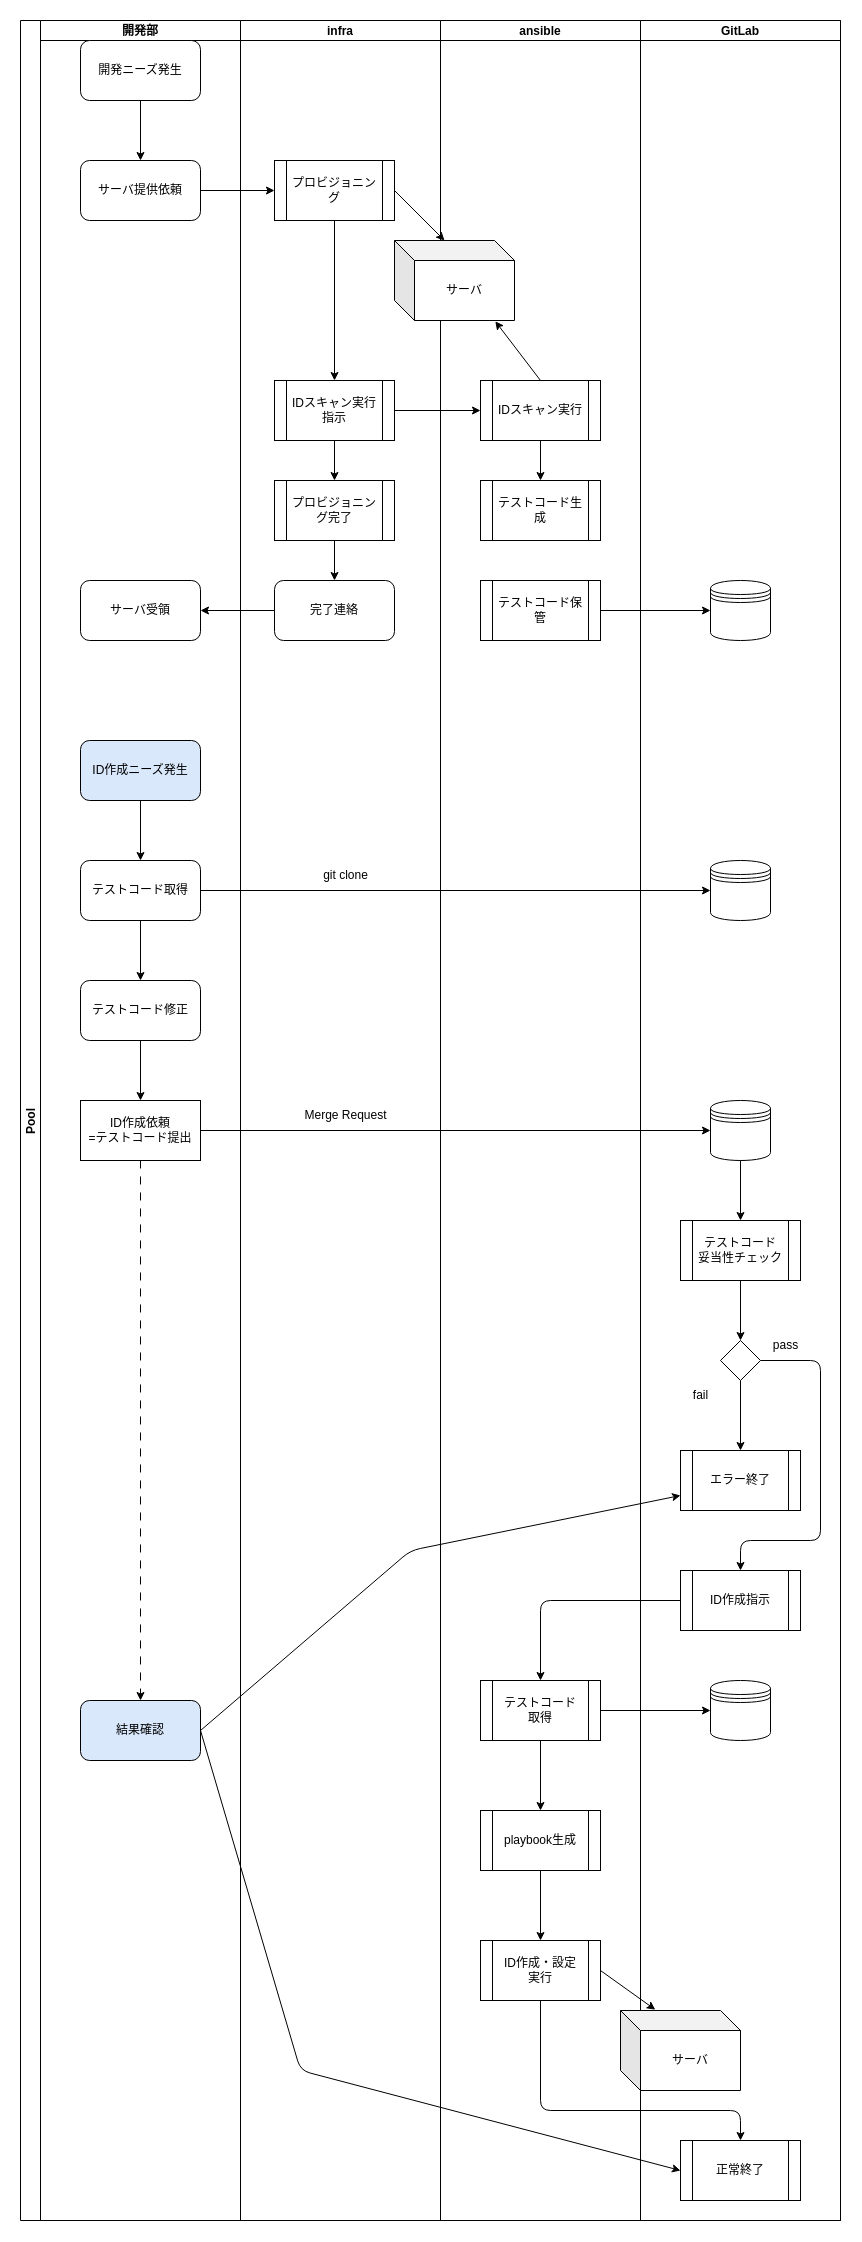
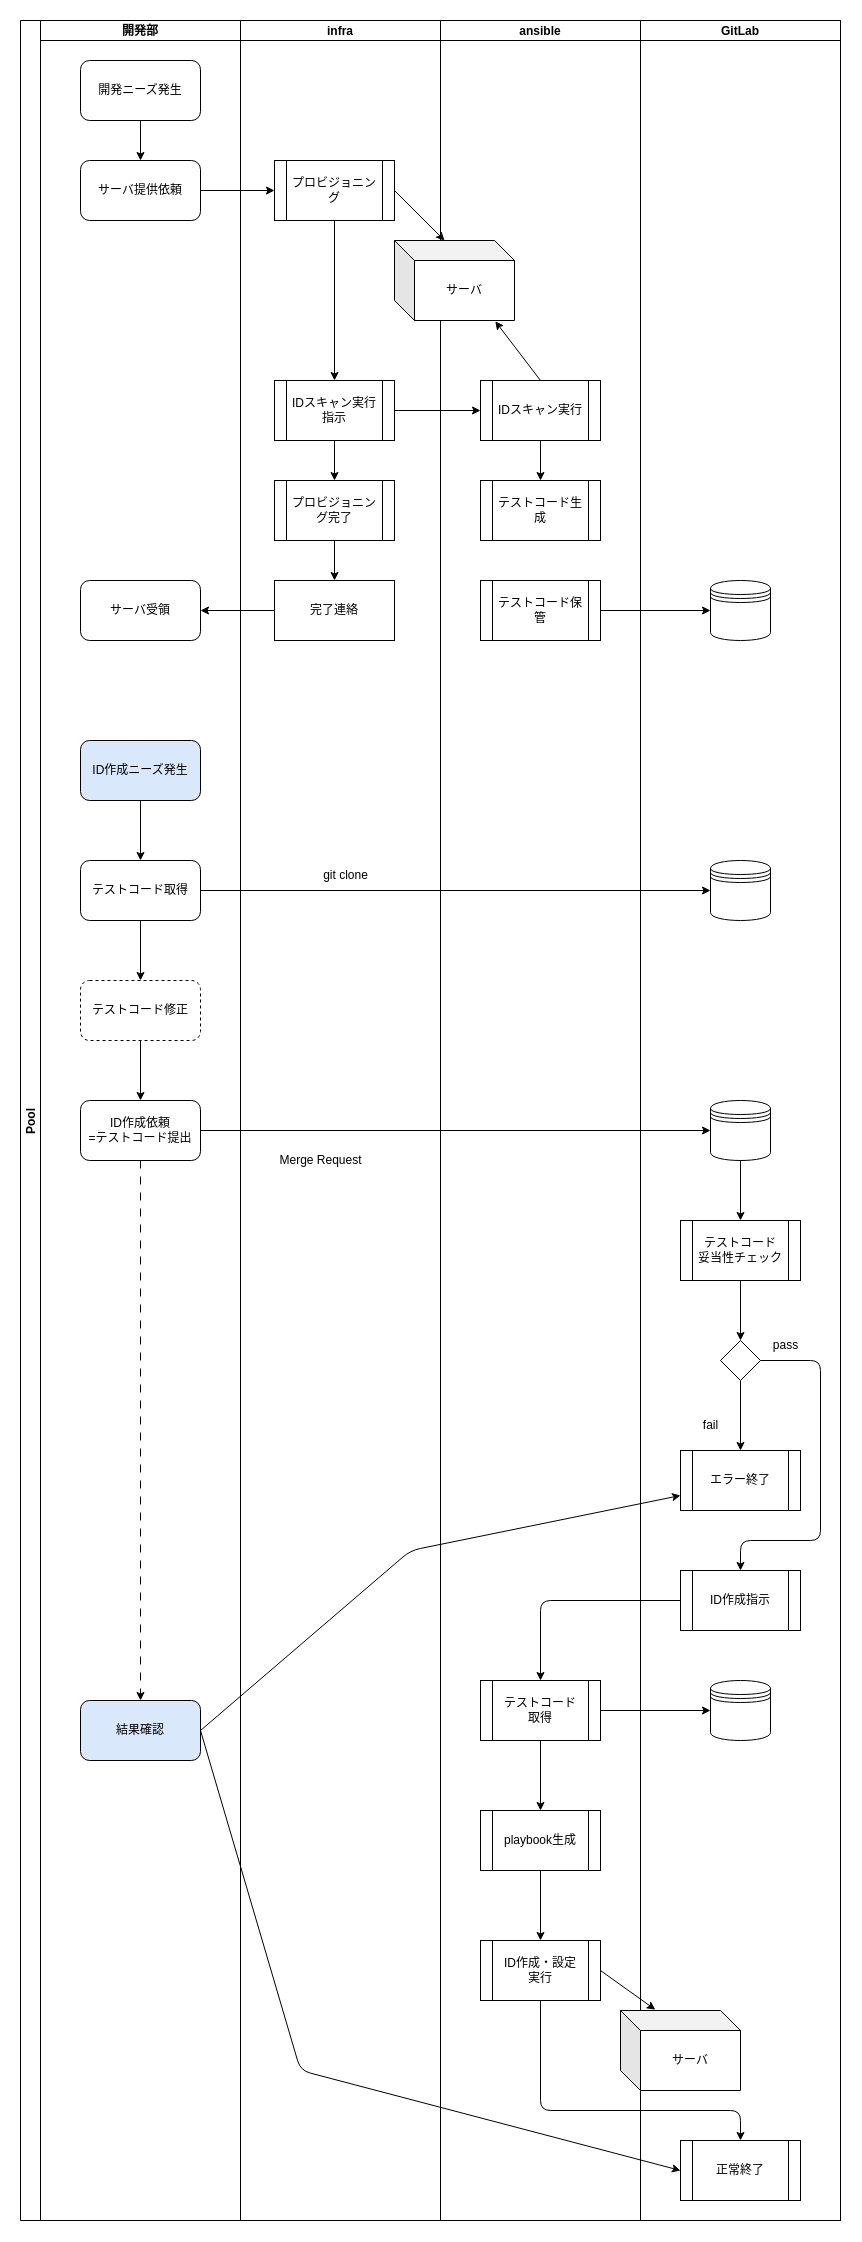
node "開発ニーズ発生": moved (141, 71) -> (141, 91)
node "完了連絡": shape rounded rectangle -> rectangle
node "テストコード修正": style solid -> dashed
node "Merge Request": moved (346, 1116) -> (321, 1161)
node "ID作成依頼 =テストコード提出": shape rectangle -> rounded rectangle
node "fail": moved (701, 1396) -> (711, 1426)
